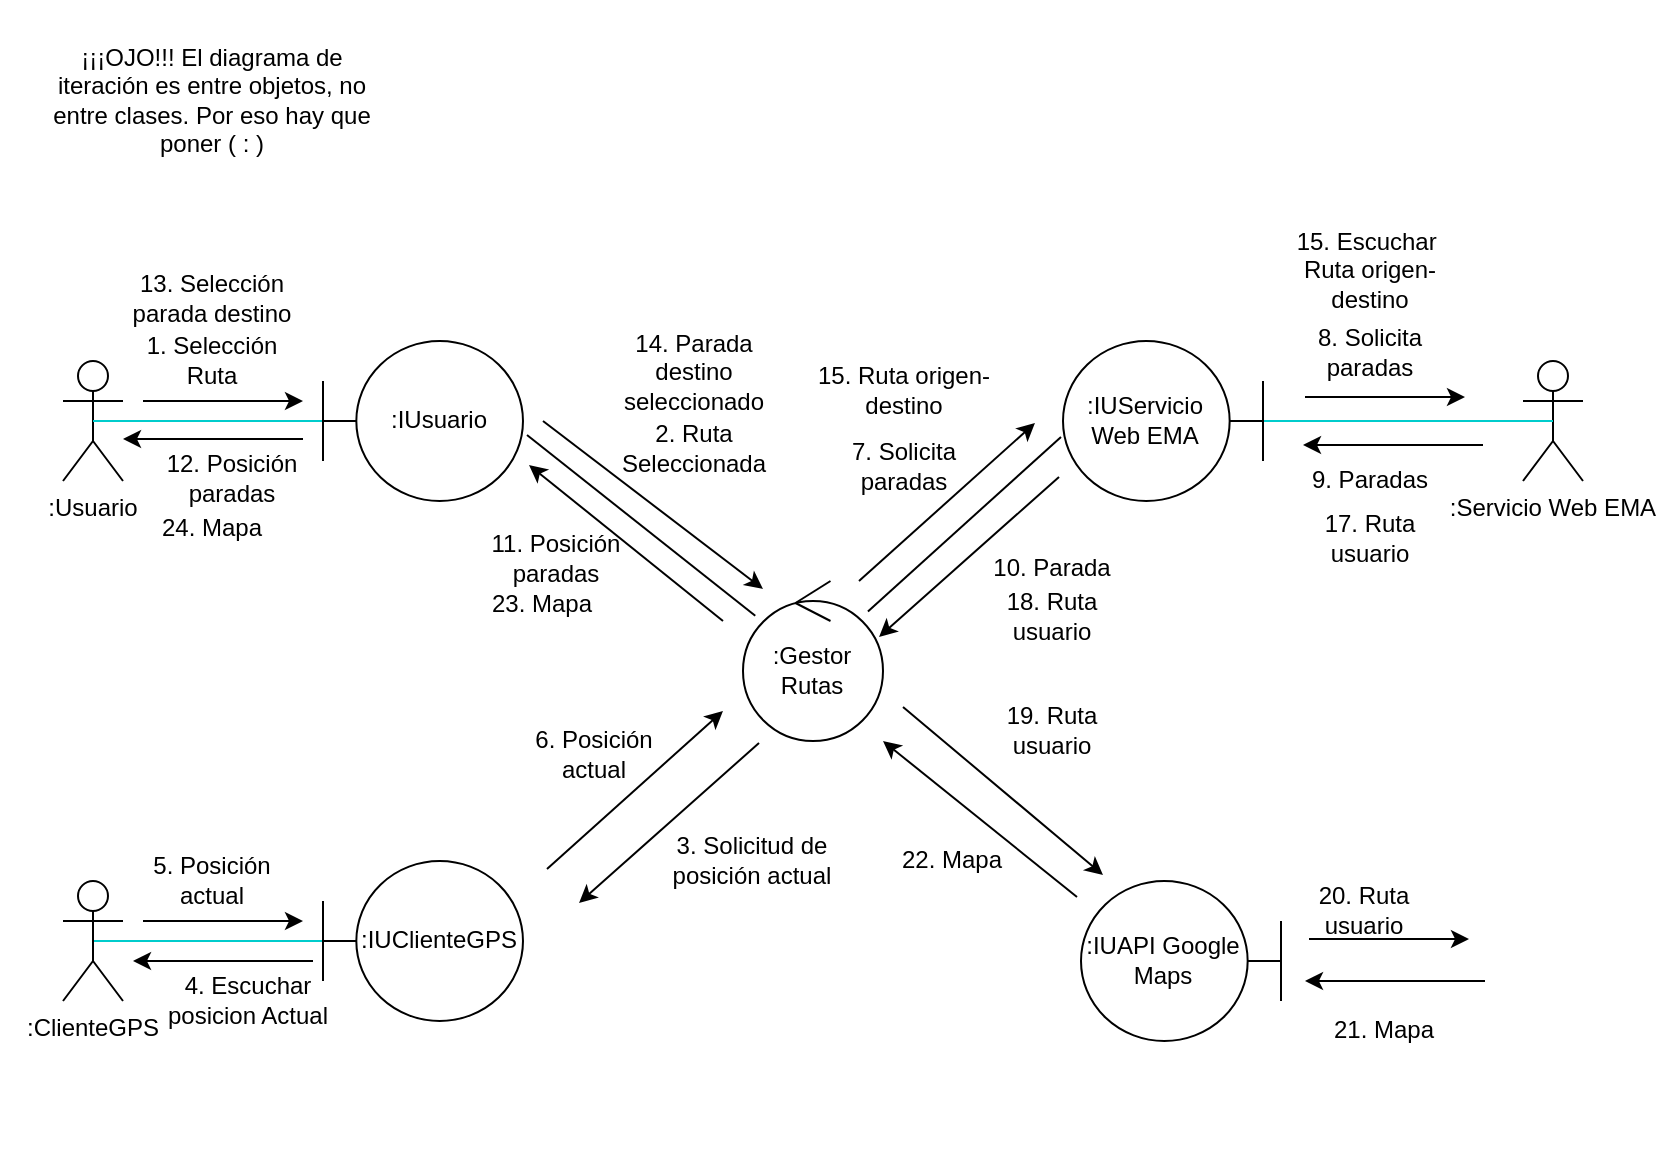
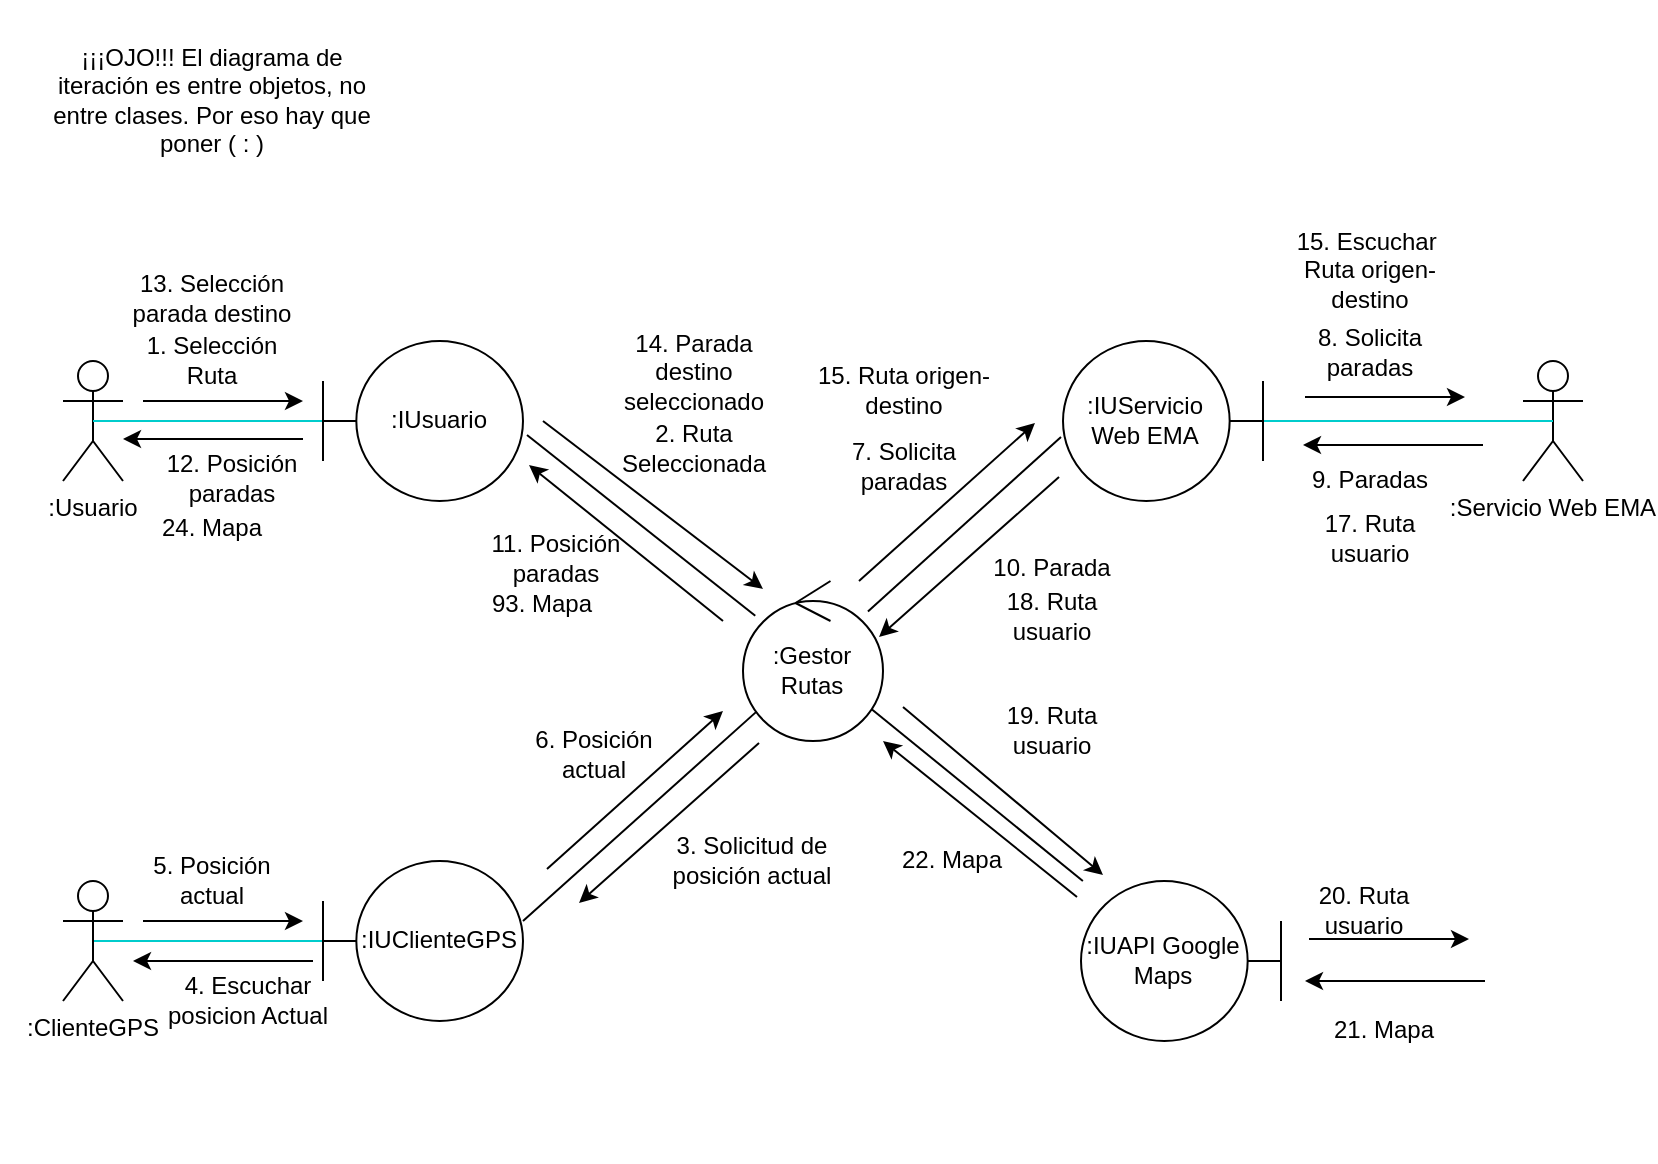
node "23. Mapa": label "23. Mapa" -> "93. Mapa"
edge ":Gestor Rutas" -- ":IUAPI Google Maps": added
edge ":Gestor Rutas" -- ":IUClienteGPS": added
